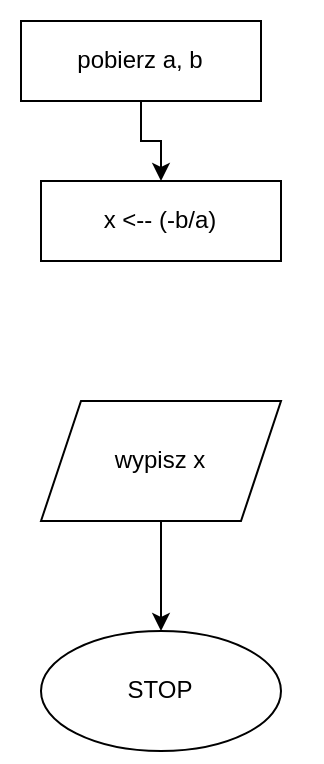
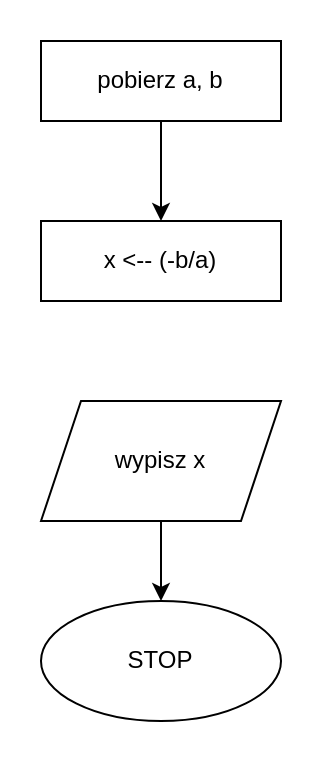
node "pobierz a, b": moved (141, 61) -> (161, 81)
node "x <-- (-b/a)": moved (161, 221) -> (161, 261)
node "STOP": moved (161, 691) -> (161, 661)
